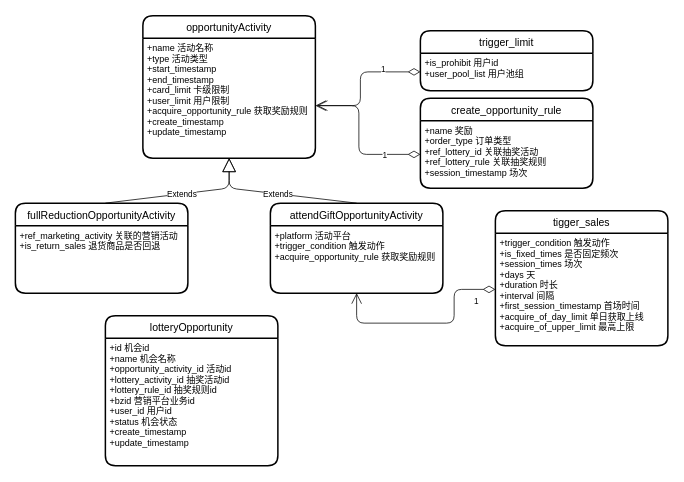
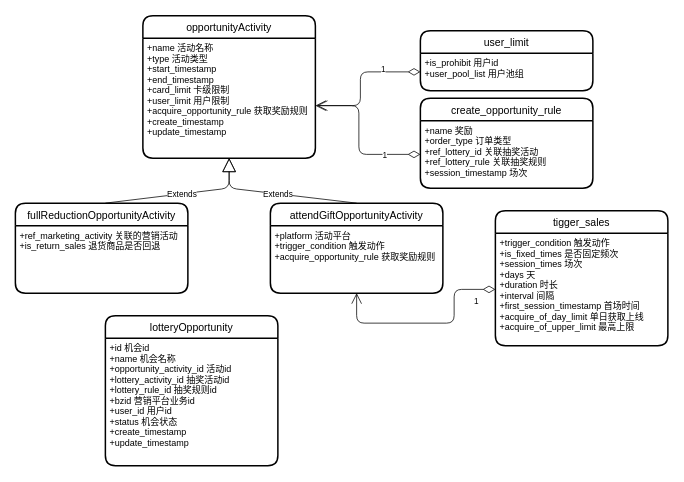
node "trigger_limit": label "trigger_limit" -> "user_limit"
